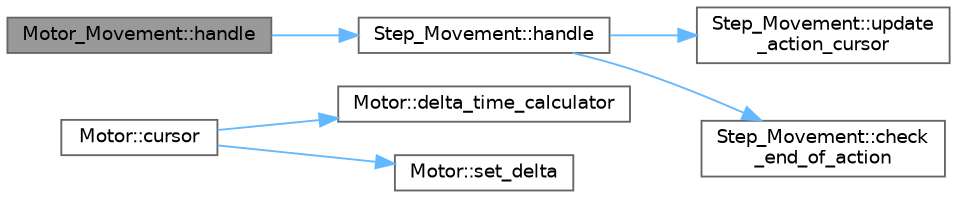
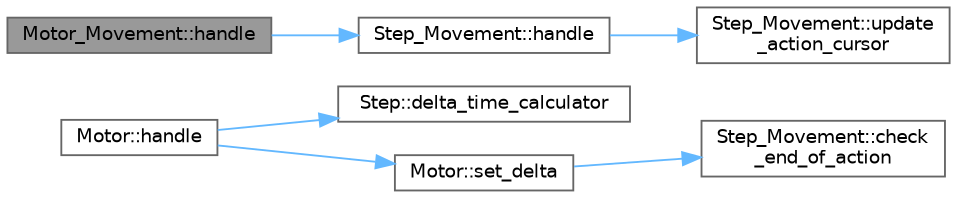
edge "Step_Movement::handle" -> "Step_Movement::check _end_of_action": now "Motor::set_delta" -> "Step_Movement::check _end_of_action"
node "Motor::delta_time_calculator": label "Motor::delta_time_calculator" -> "Step::delta_time_calculator"
node "Motor::cursor": label "Motor::cursor" -> "Motor::handle"
